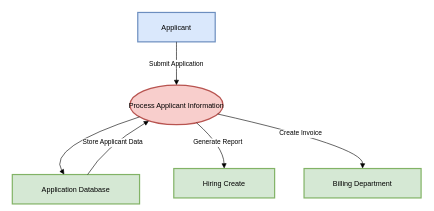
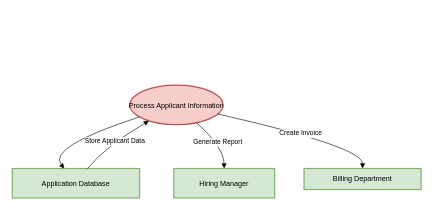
node "Applicant": removed
edge "Applicant" -> "Process Applicant Information": removed, label "Submit Application"
node "Hiring Create": label "Hiring Create" -> "Hiring Manager"
node "Billing Department": size 117x29 -> 117x21
node "Application Database": moved (76, 189) -> (76, 183)
